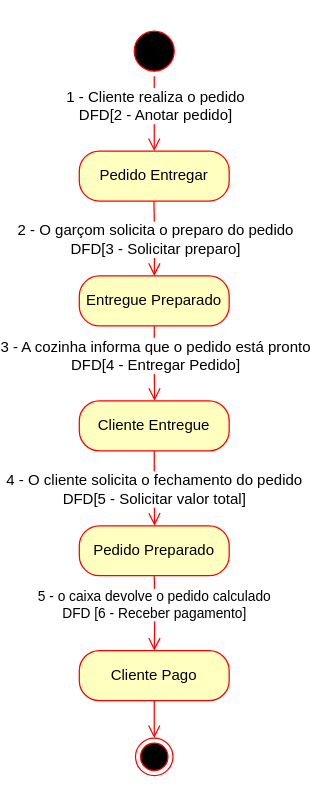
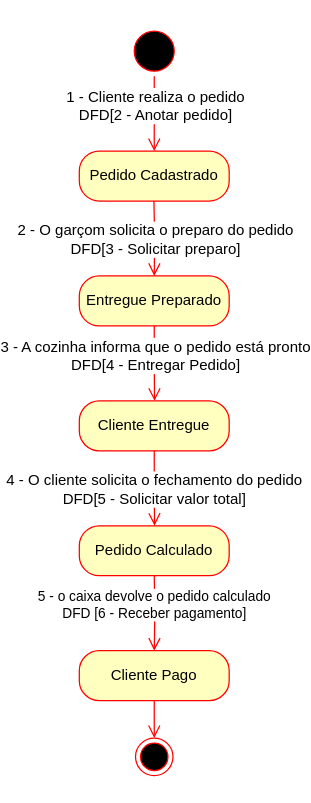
node "Pedido Entregar": label "Pedido Entregar" -> "Pedido Cadastrado"
node "Pedido Preparado": label "Pedido Preparado" -> "Pedido Calculado"
